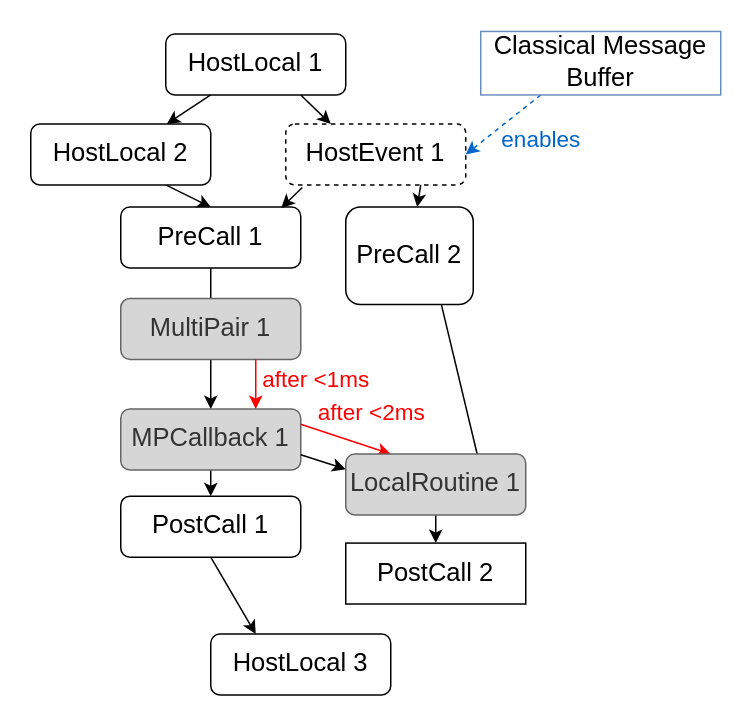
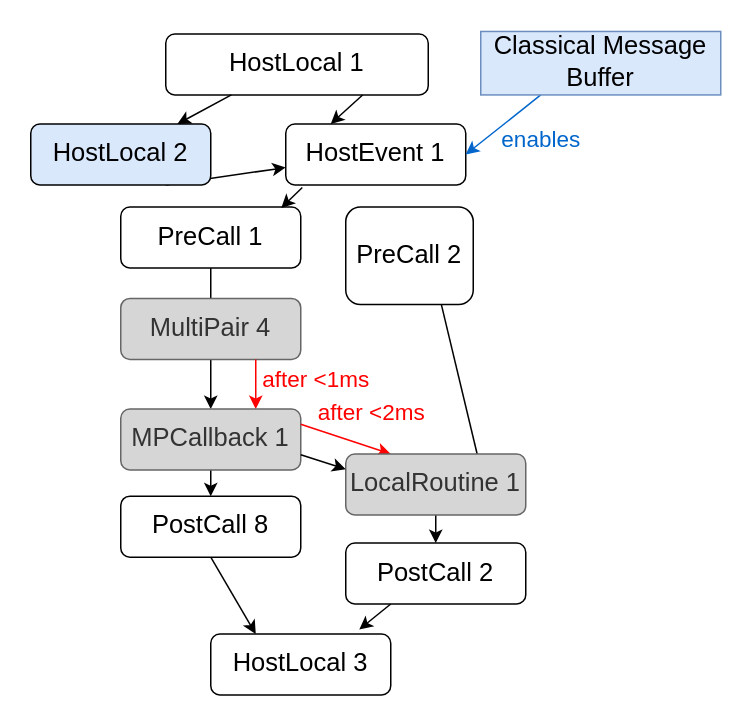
node "Classical Message Buffer": fillcolor #ffffff -> #dae8fc
node "HostLocal 1": size 180x61 -> 263x61
edge "Classical Message Buffer" -> "HostEvent 1": style dashed -> solid
node "HostLocal 2": fillcolor #ffffff -> #dae8fc
node "HostEvent 1": style dashed -> solid
edge "HostEvent 1" -> "PreCall 2": removed
edge "HostLocal 2" -> "PreCall 1": now "HostLocal 2" -> "HostEvent 1"
node "MultiPair 1": label "MultiPair 1" -> "MultiPair 4"
node "PostCall 1": label "PostCall 1" -> "PostCall 8"
node "PostCall 2": shape rectangle -> rounded rectangle
edge "PostCall 2" -> "HostLocal 3": added
